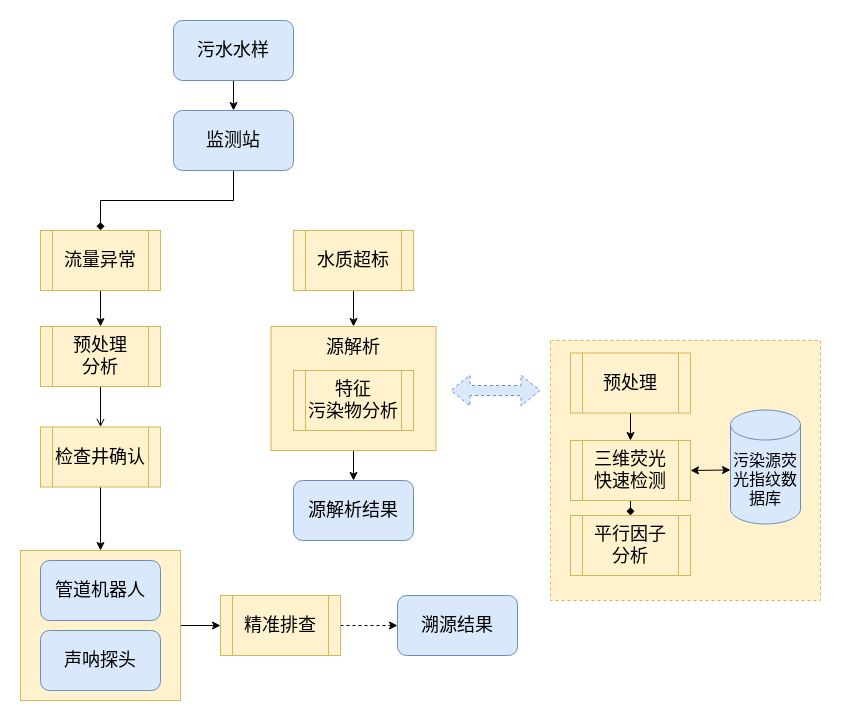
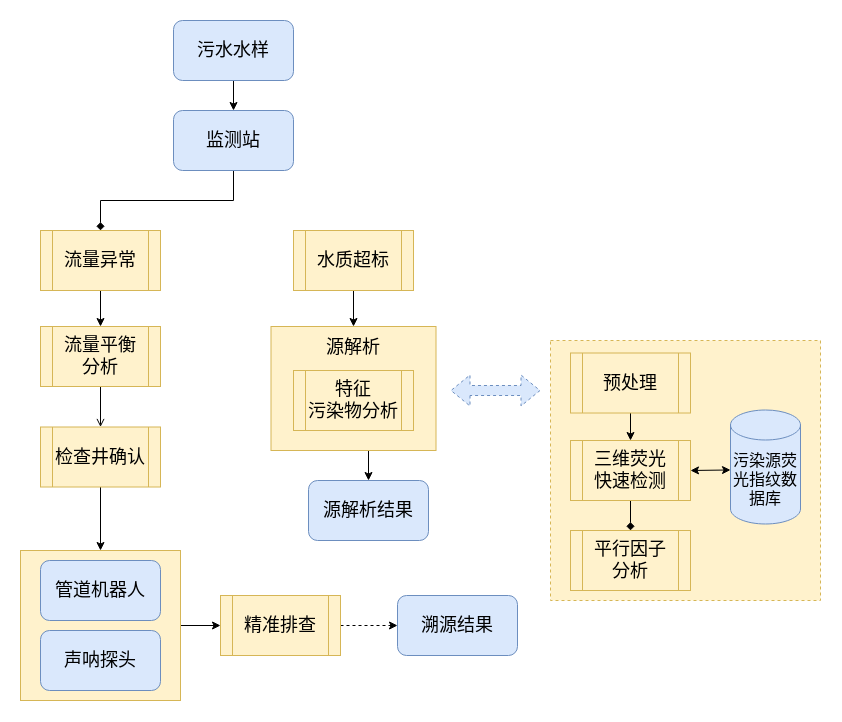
node "预处理 分析": label "预处理 分析" -> "流量平衡 分析"
node "源解析结果": moved (354, 511) -> (369, 511)
node "平行因子 分析": moved (631, 546) -> (631, 561)
